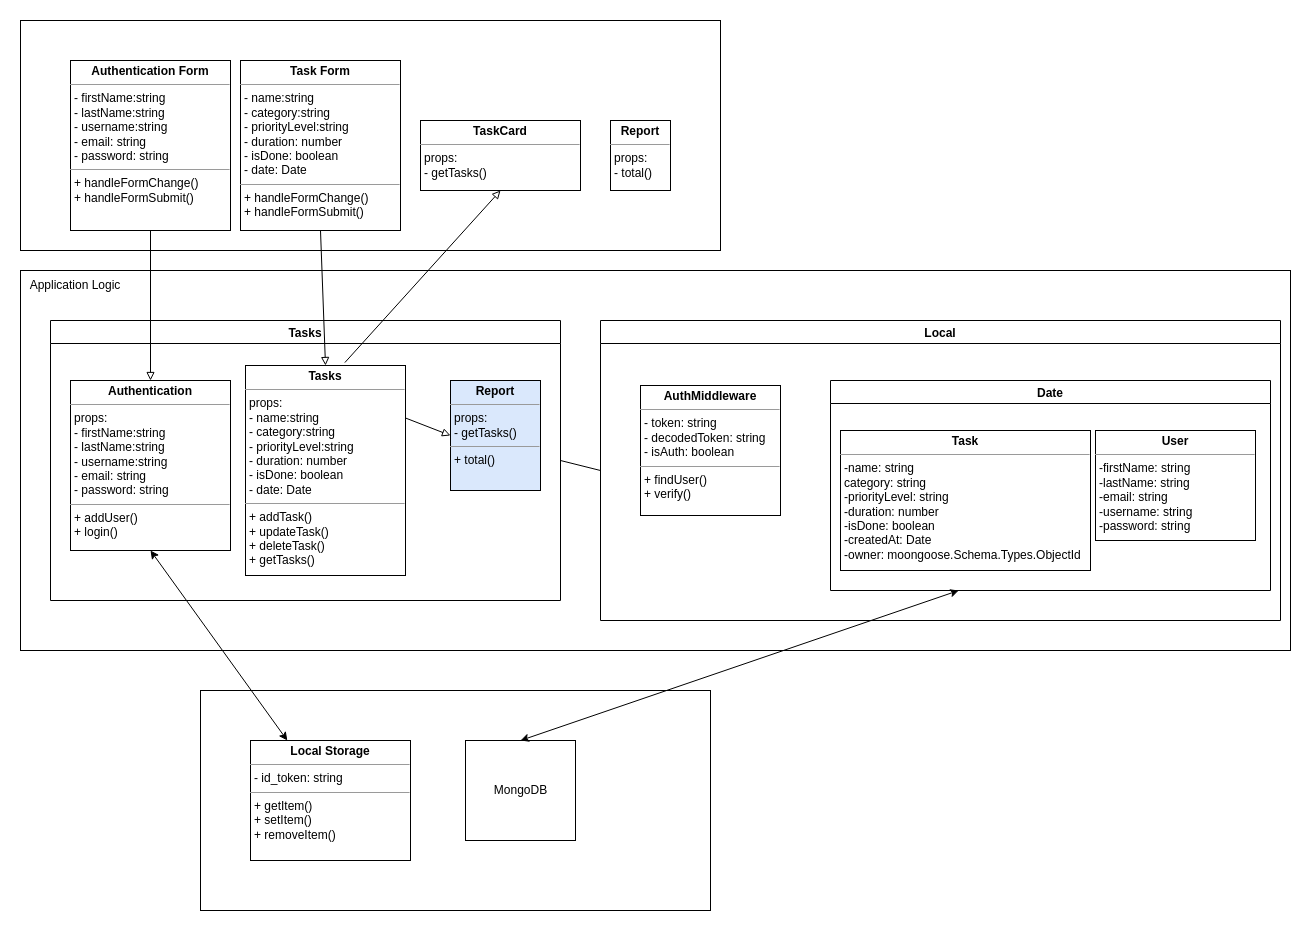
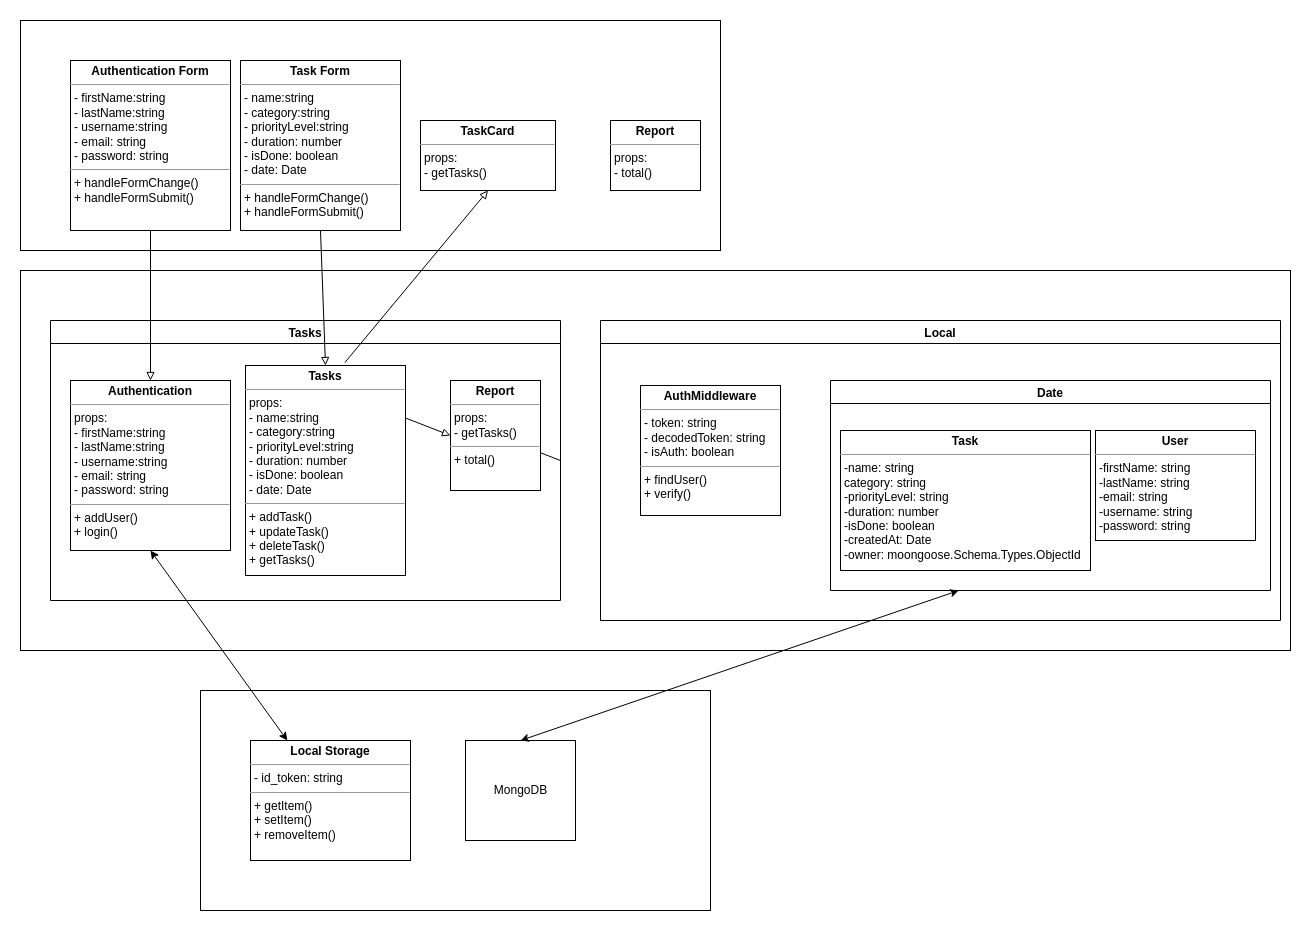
node "TaskCard props: - getTasks()": size 160x70 -> 135x70
node "Report props: - total()": size 60x70 -> 90x70
node "Application Logic": removed
node "Report props: - getTasks() + total()": fillcolor #dae8fc -> #ffffff
edge "Tasks" -- "Local": now "Tasks" -- "Report props: - getTasks() + total()"
